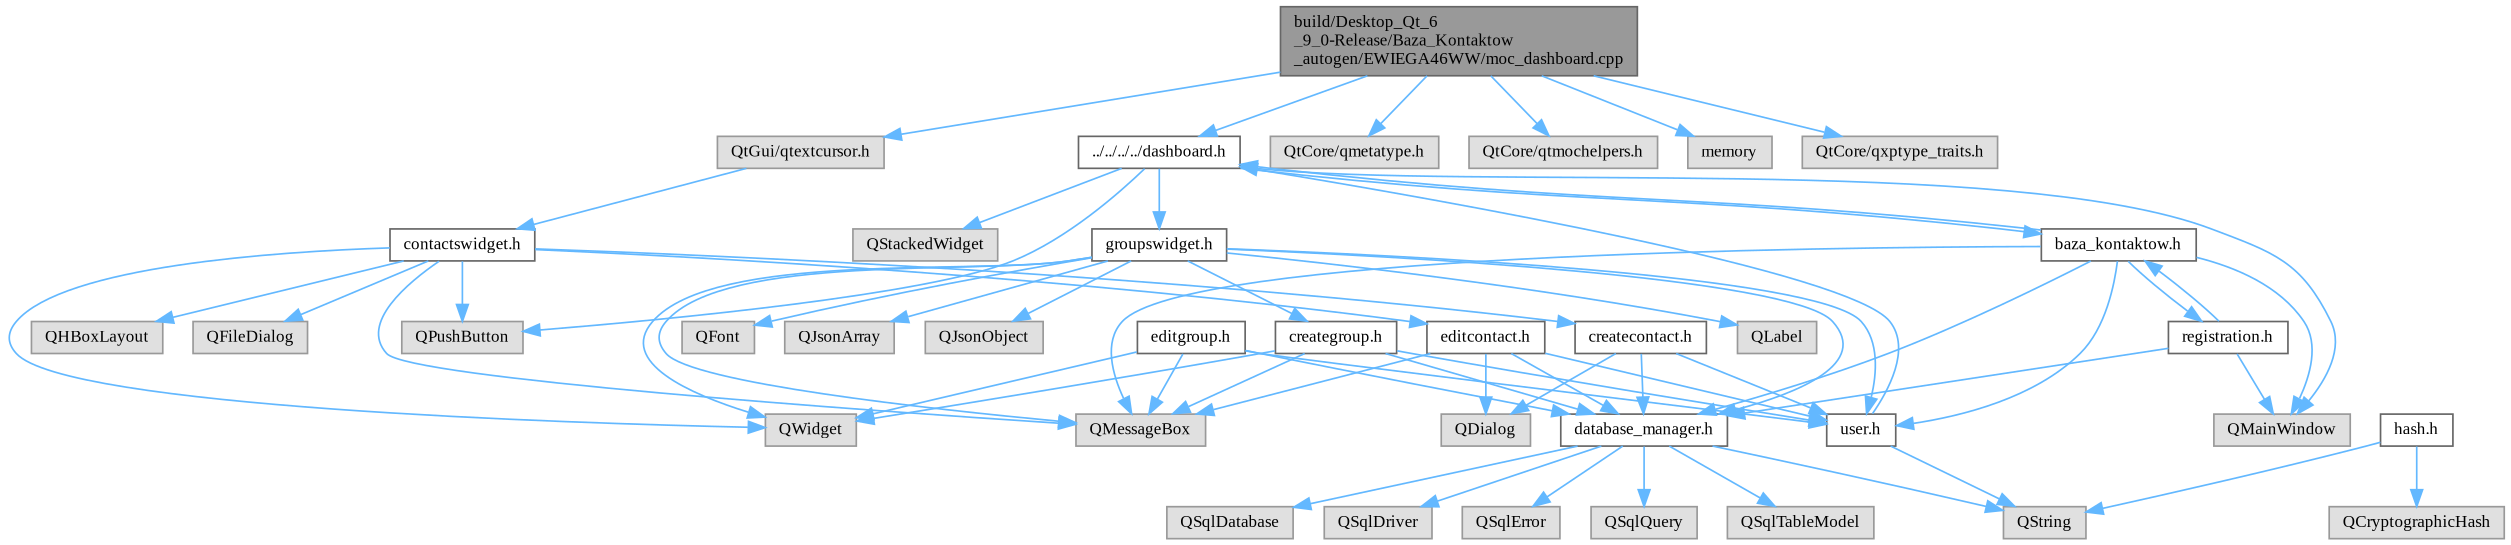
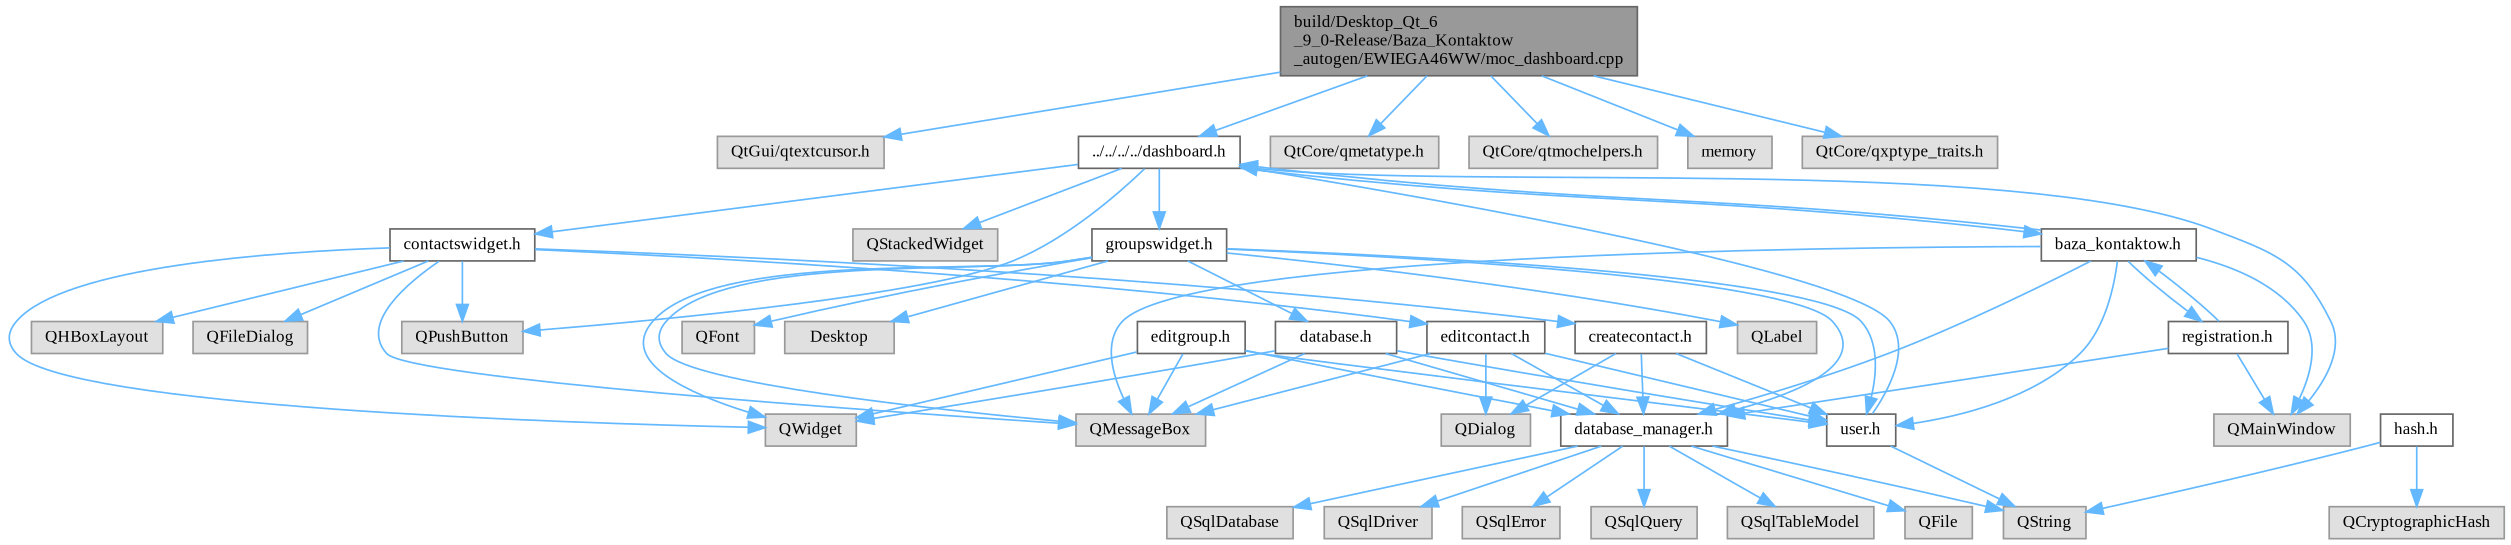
edge "QtGui/qtextcursor.h" -> "contactswidget.h": now "../../../../dashboard.h" -> "contactswidget.h"
node "QJsonArray": label "QJsonArray" -> "Desktop"
node "QJsonObject": removed
node "creategroup.h": label "creategroup.h" -> "database.h"
node "QFile": added
